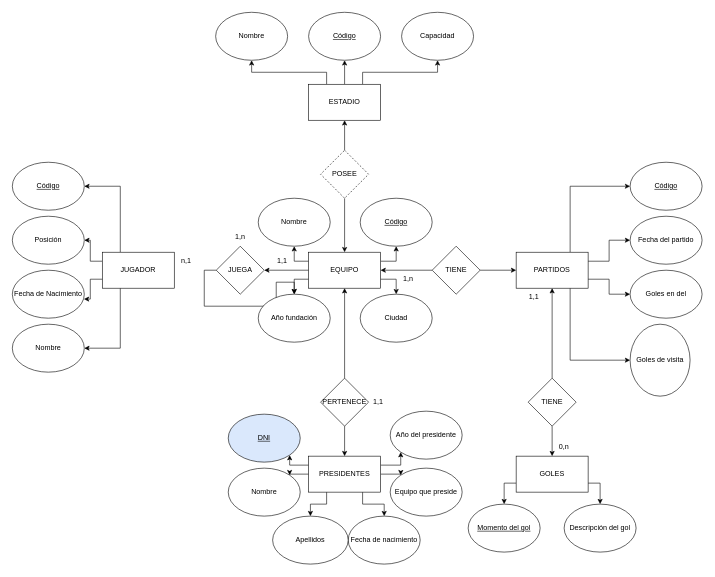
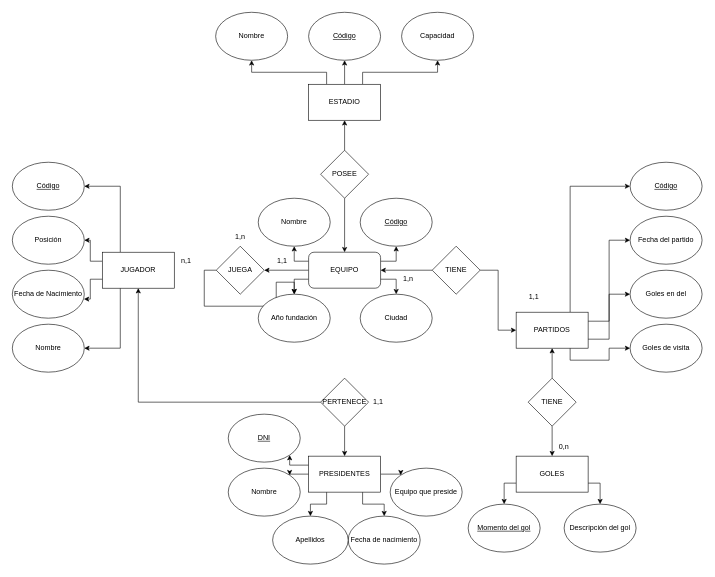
node "POSEE": style dashed -> solid
node "EQUIPO": shape rectangle -> rounded rectangle
node "PARTIDOS": moved (552, 270) -> (552, 330)
edge "PERTENECE" -> "EQUIPO": now "PERTENECE" -> "JUGADOR"
node "Goles de visita": size 60x72 -> 72x48
node "Año del presidente": removed
node "DNI": fillcolor #dae8fc -> #ffffff
edge "PRESIDENTES" -> "Año del presidente": removed
